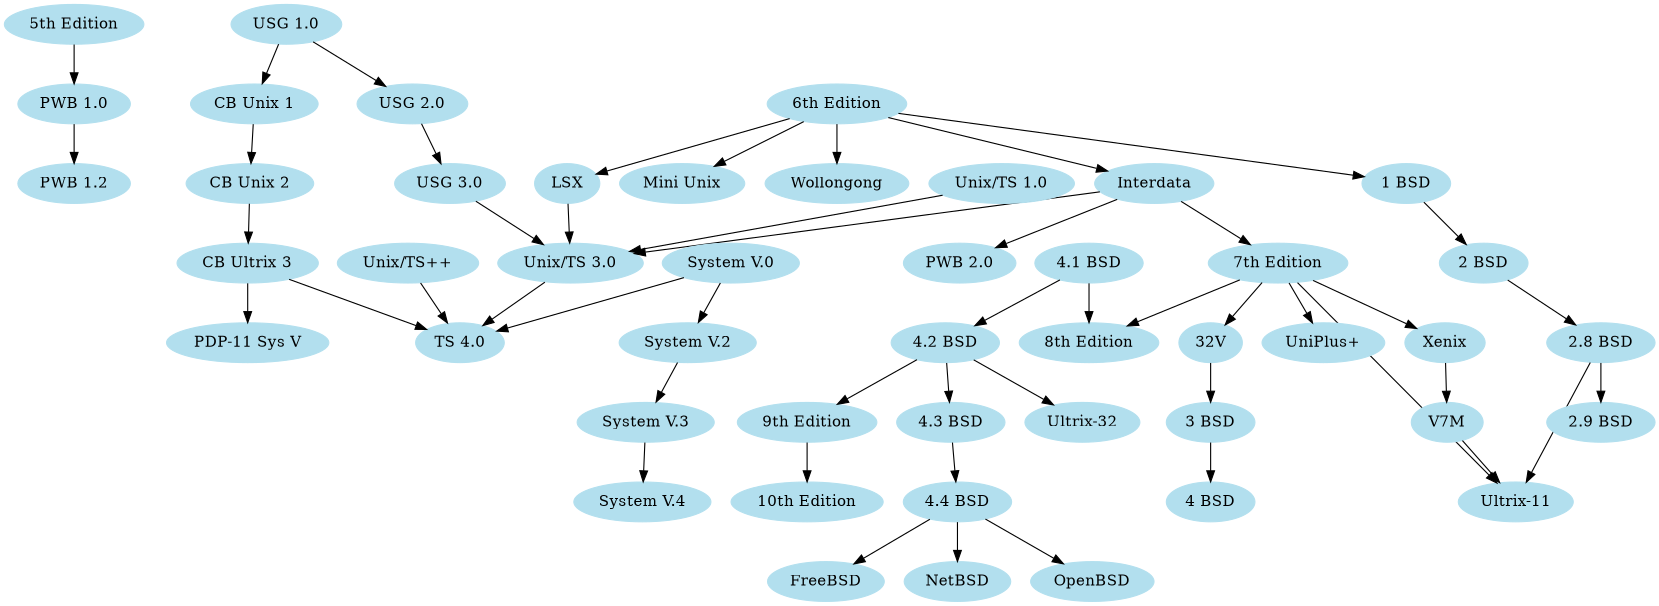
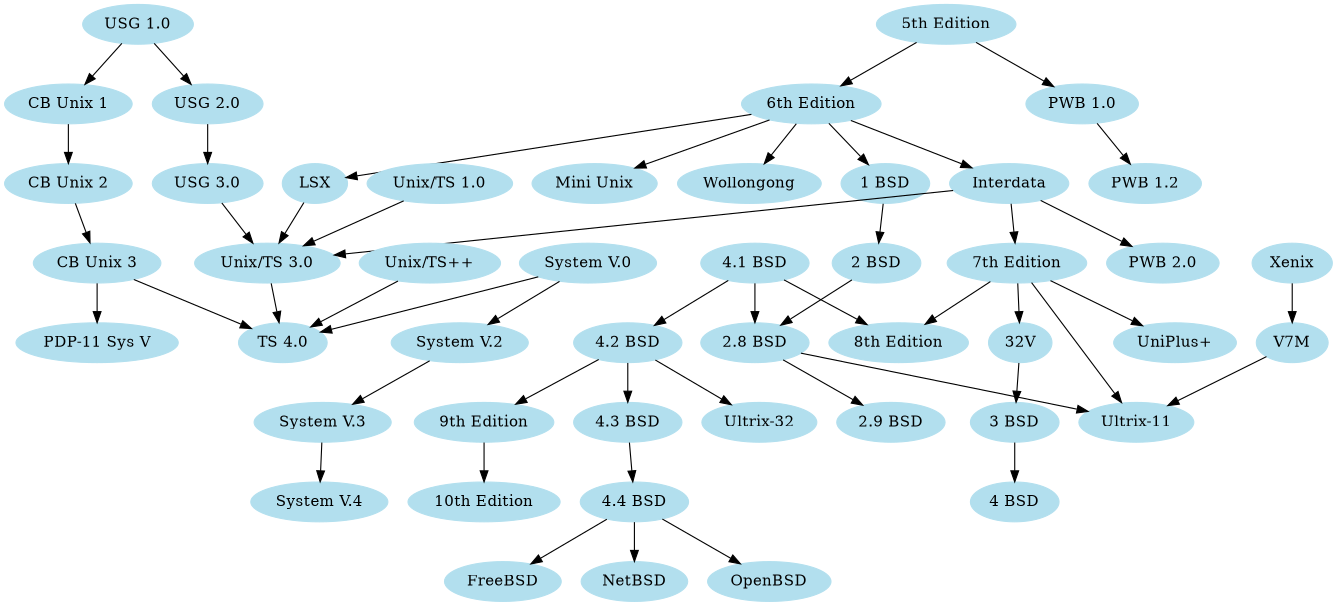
edge "5th Edition" -> "6th Edition": added
node "CB Ultrix 3": label "CB Ultrix 3" -> "CB Unix 3"
edge "4.1 BSD" -> "2.8 BSD": added
edge "7th Edition" -> "Xenix": removed
